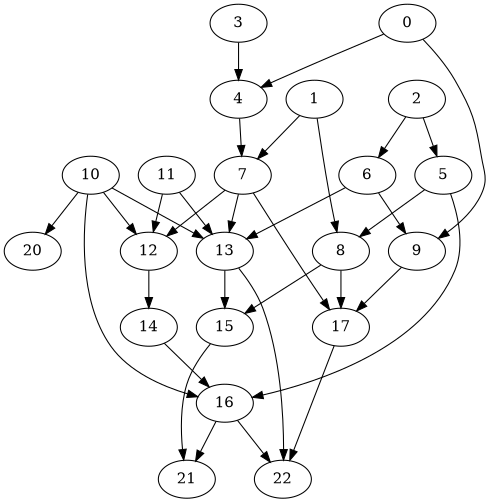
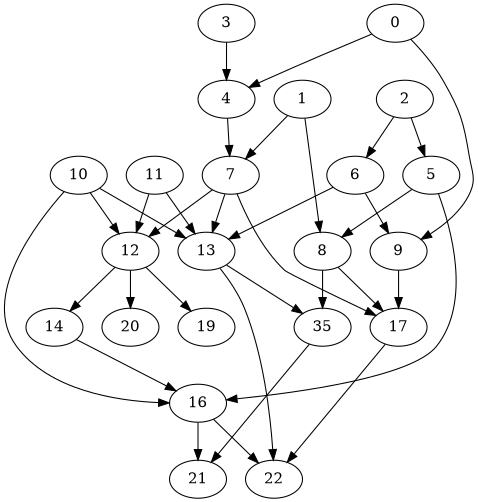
edge "10" -> "20": now "12" -> "20"
node "19": added
node "15": label "15" -> "35"
